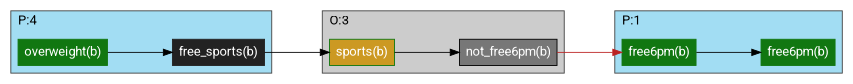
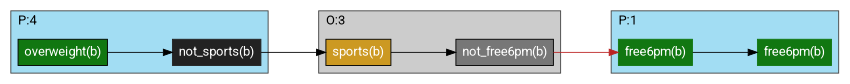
node "overweight(b)": color #117711 -> #000000
node "free_sports(b)": label "free_sports(b)" -> "not_sports(b)"
node "sports(b)": color #117711 -> #000000
